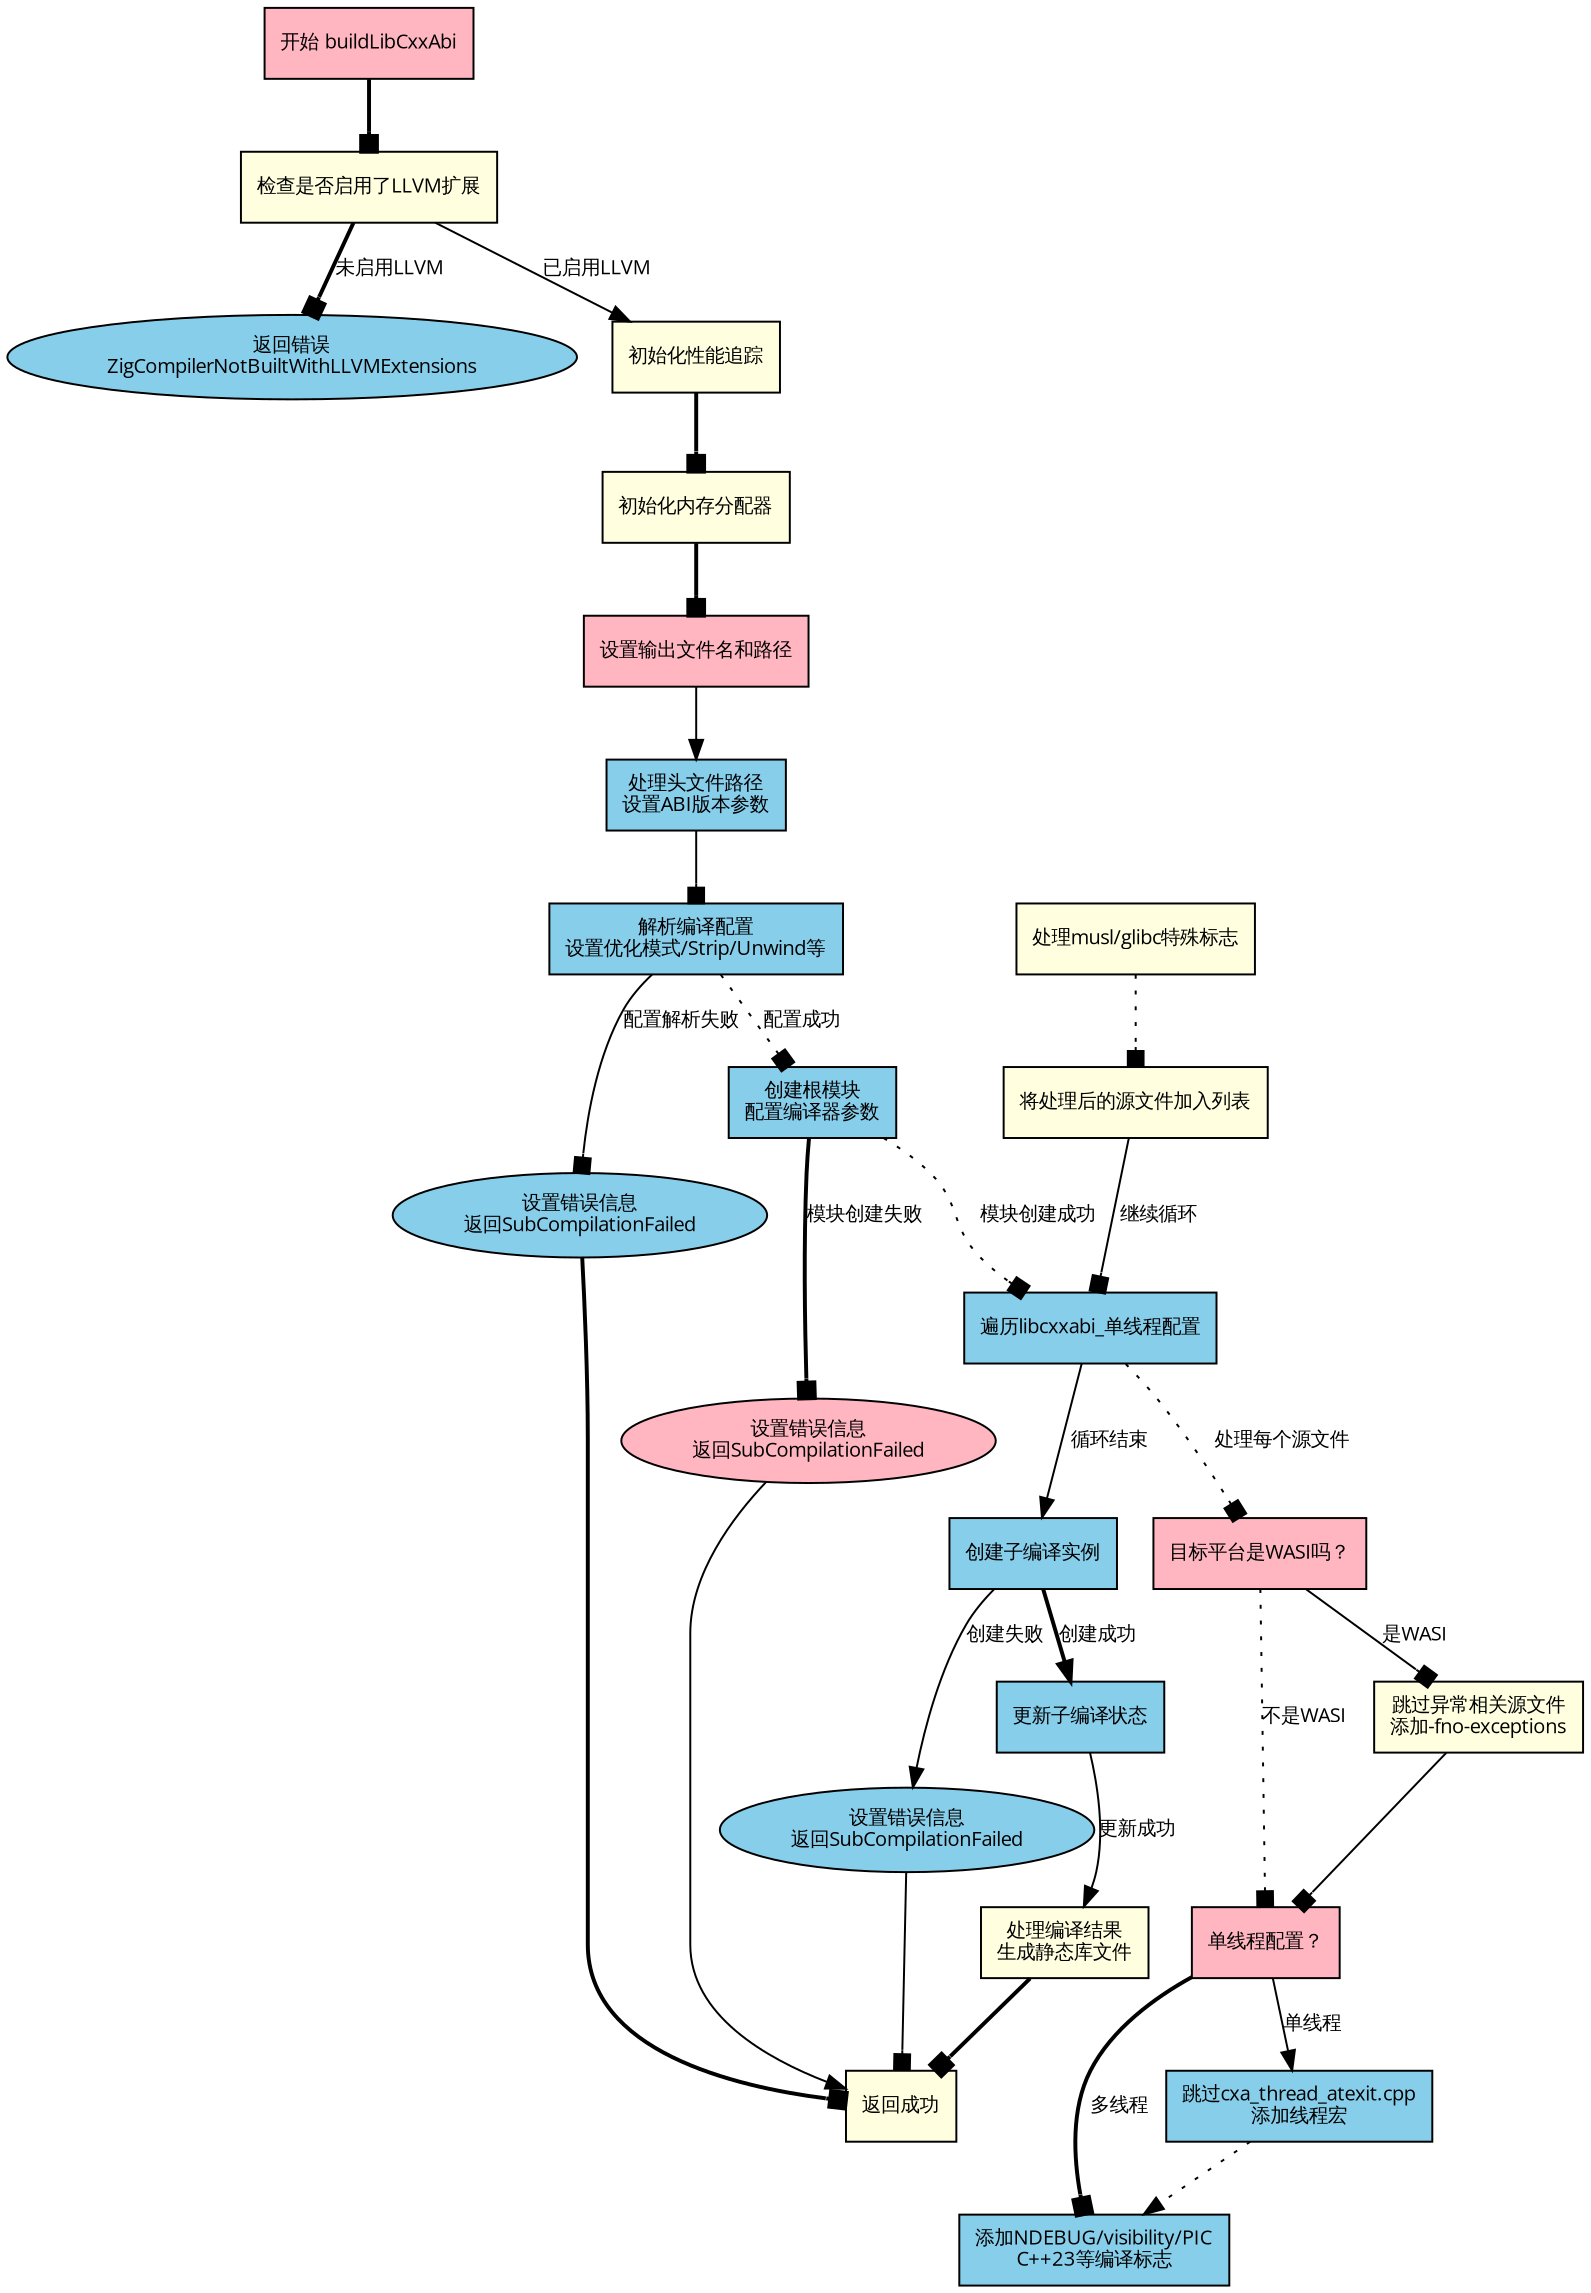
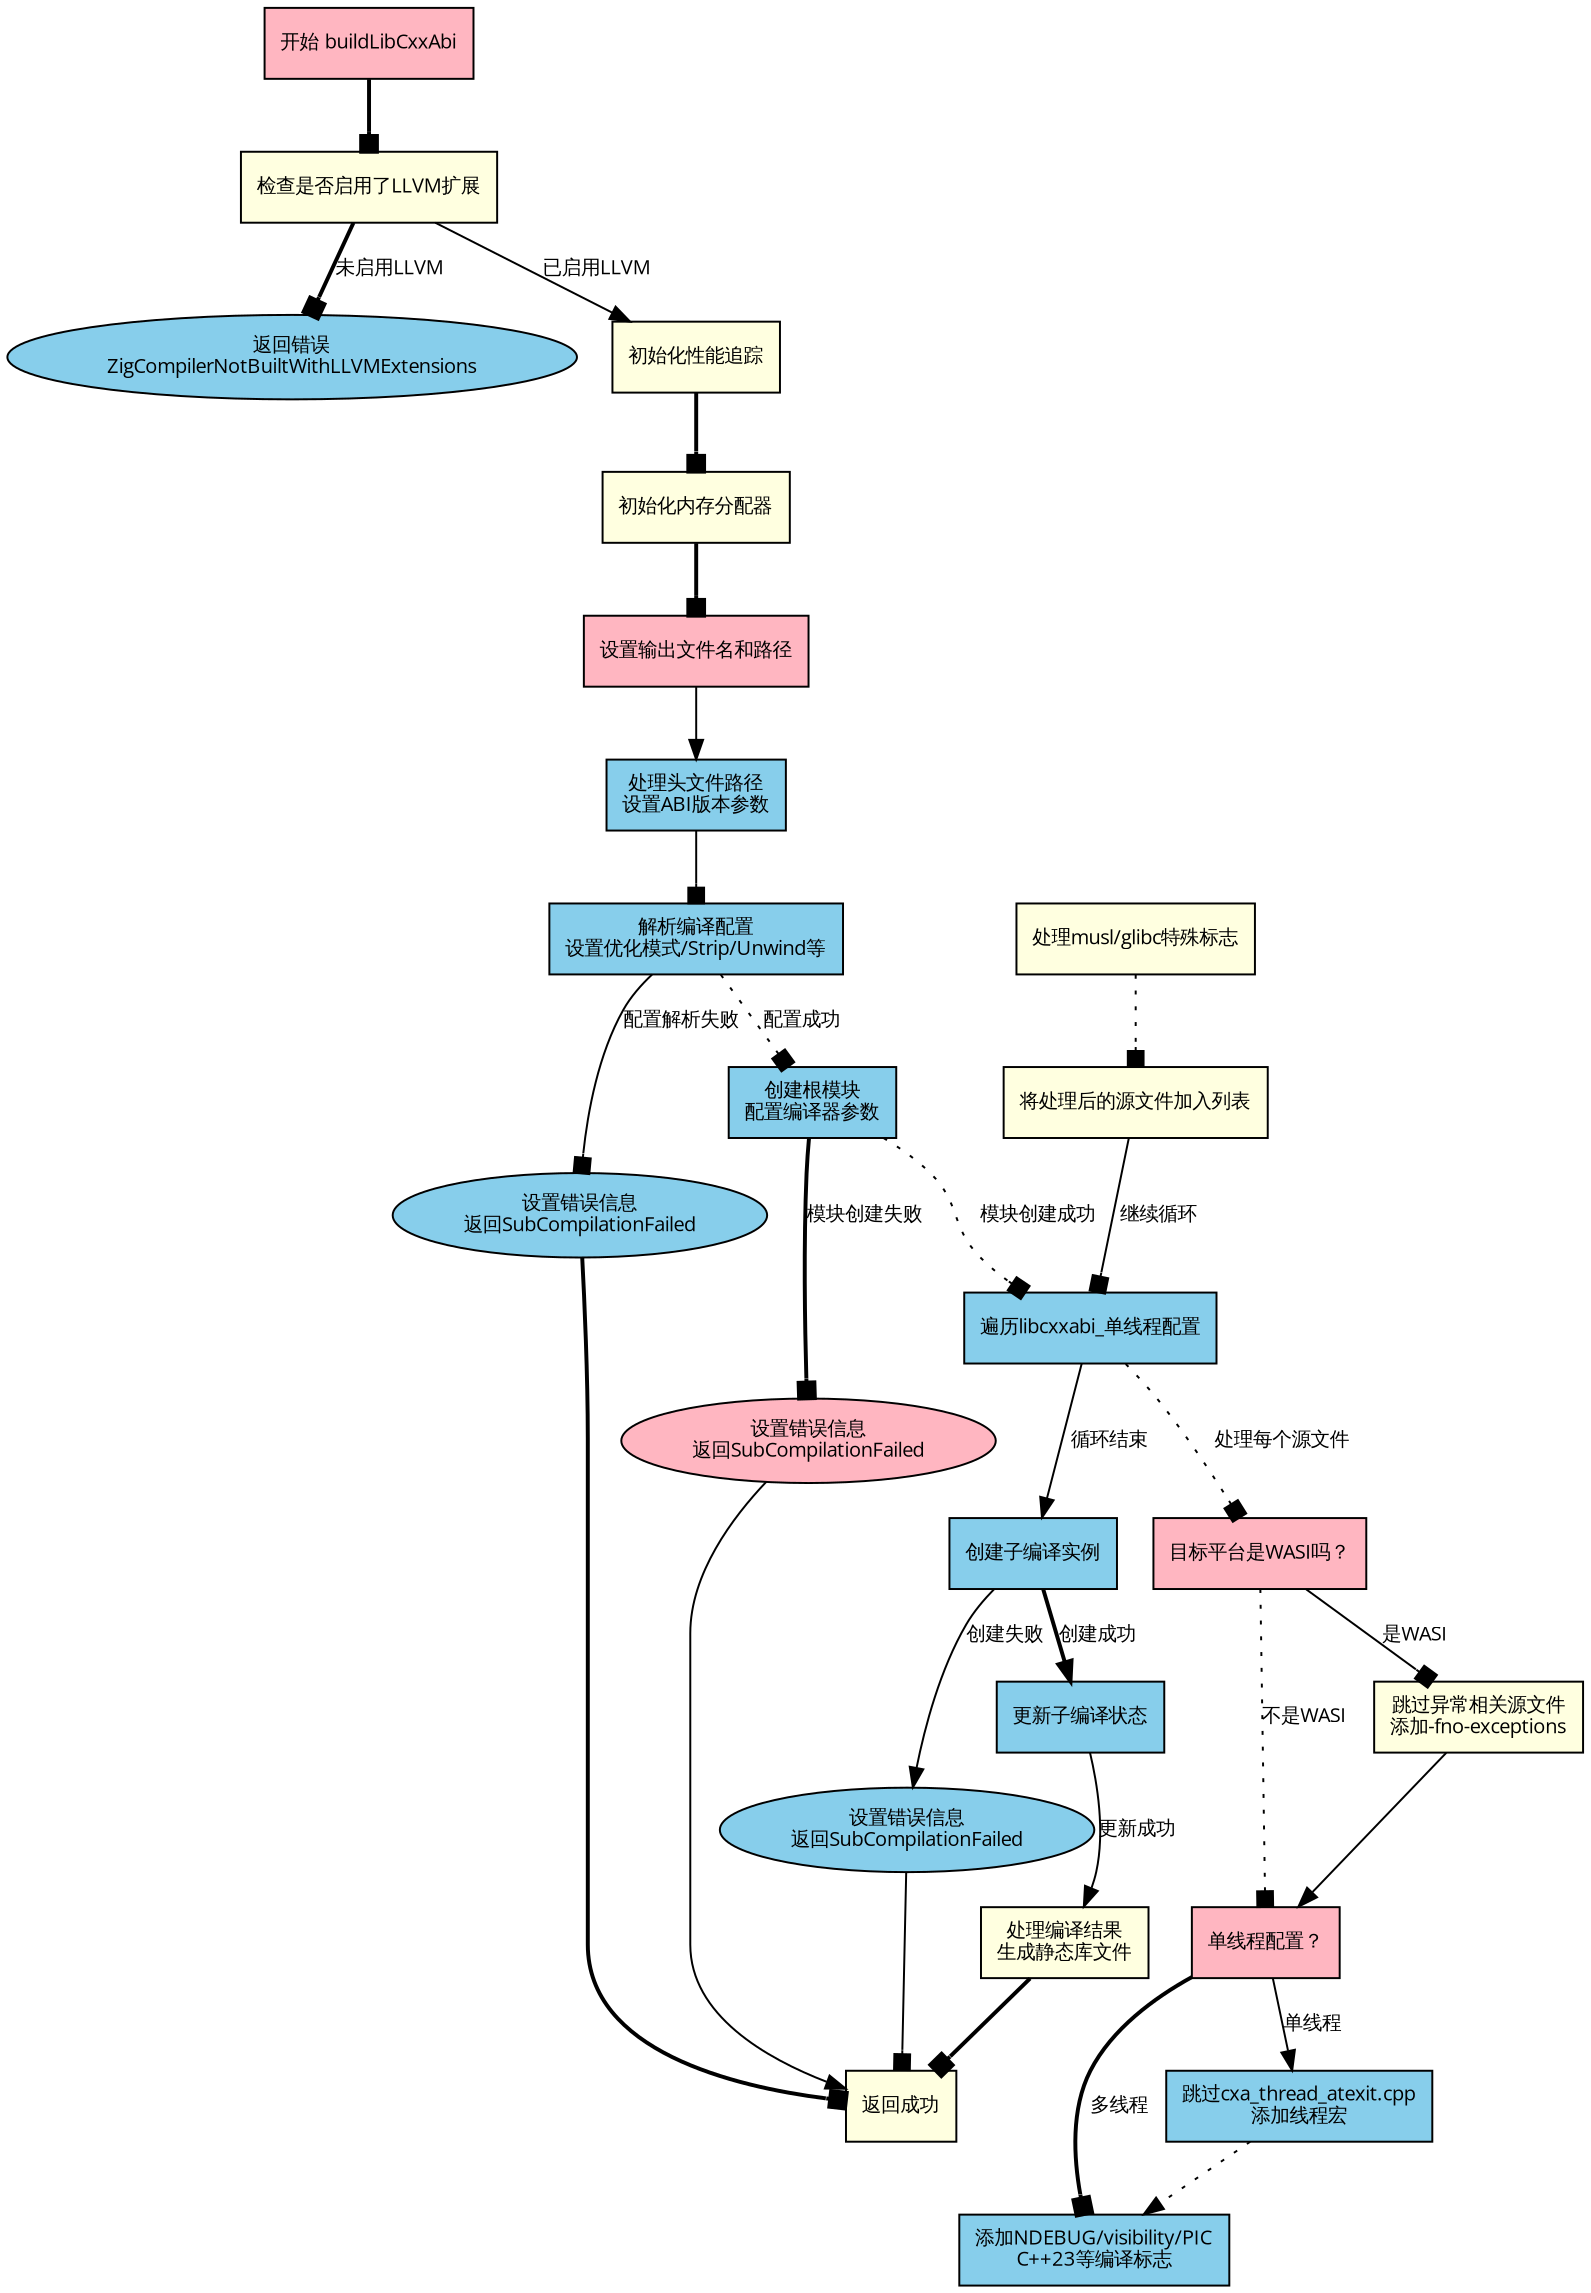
edge "跳过异常相关源文件 添加-fno-exceptions" -> "单线程配置？": arrowhead box -> normal
